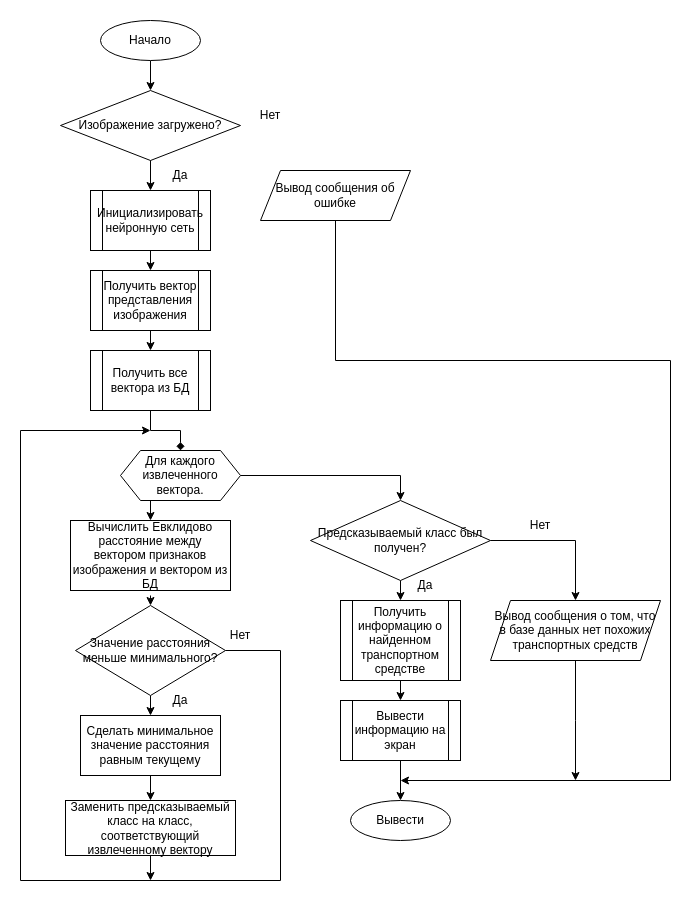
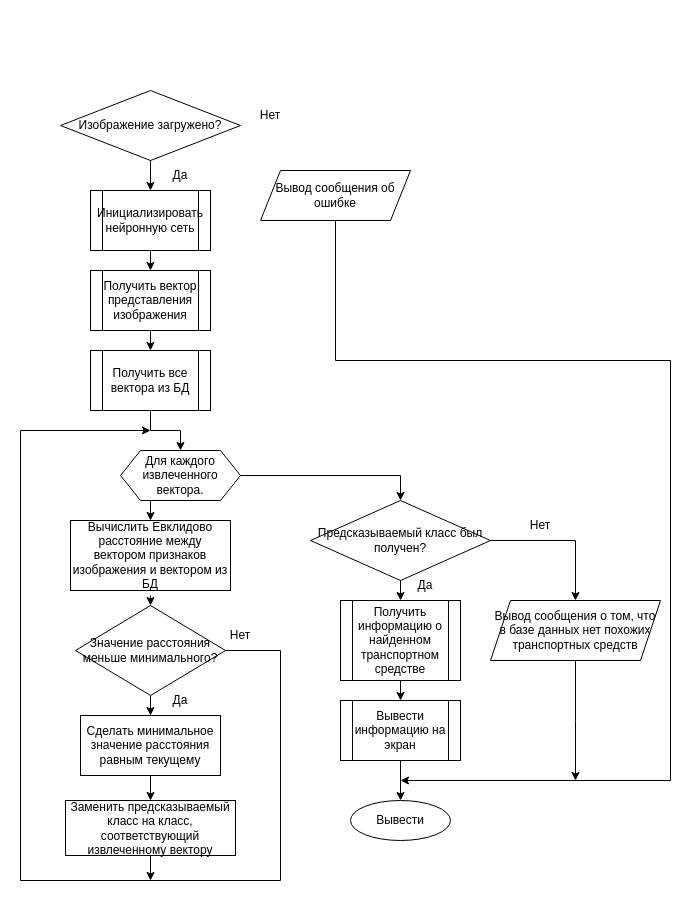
node "Начало": removed
edge "Начало" -> "Изображение загружено?": removed
edge "Получить все вектора из БД" -> "Для каждого извлеченного вектора.": arrowhead diamond -> classic
